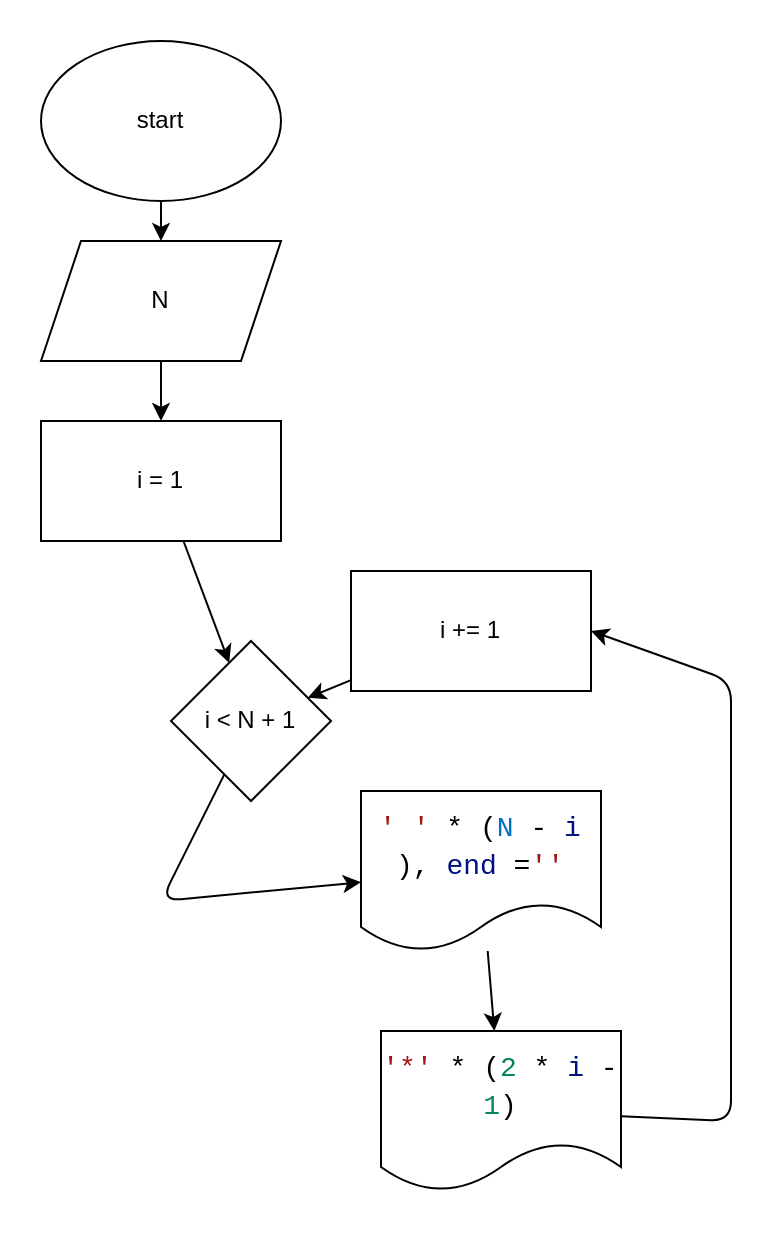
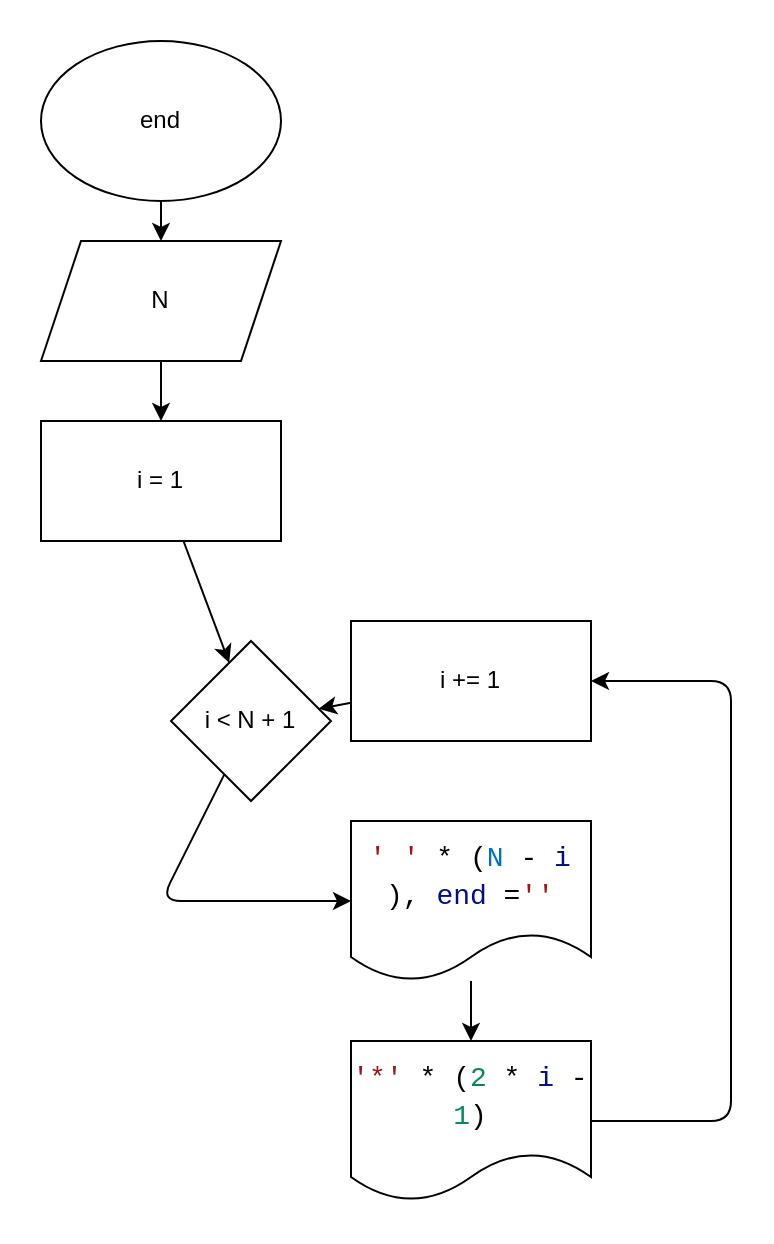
node "start": label "start" -> "end"
node "i += 1": moved (471, 631) -> (471, 681)
node "' ' * (N - i ), end =''": moved (481, 871) -> (471, 901)
node "'*' * (2 * i - 1)": moved (501, 1111) -> (471, 1121)
